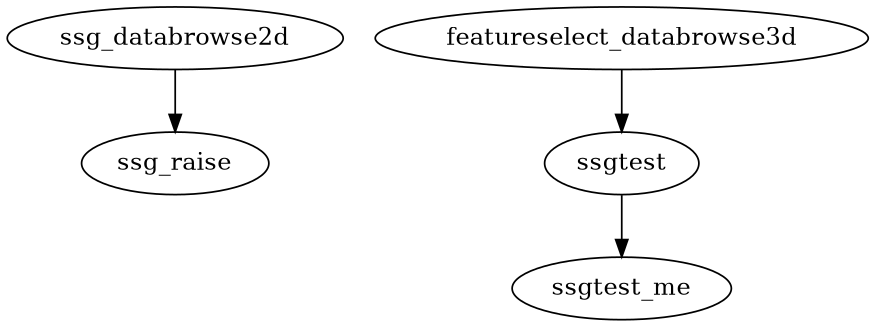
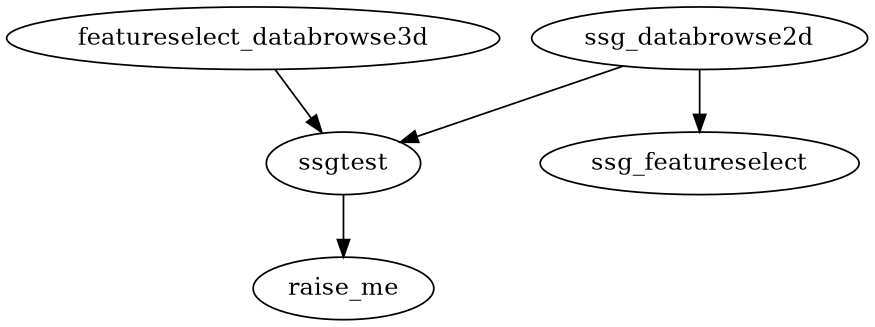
edge "ssg_databrowse2d" -> "ssgtest": added
node "ssg_raise": label "ssg_raise" -> "ssg_featureselect"
node "ssgtest_me": label "ssgtest_me" -> "raise_me"
